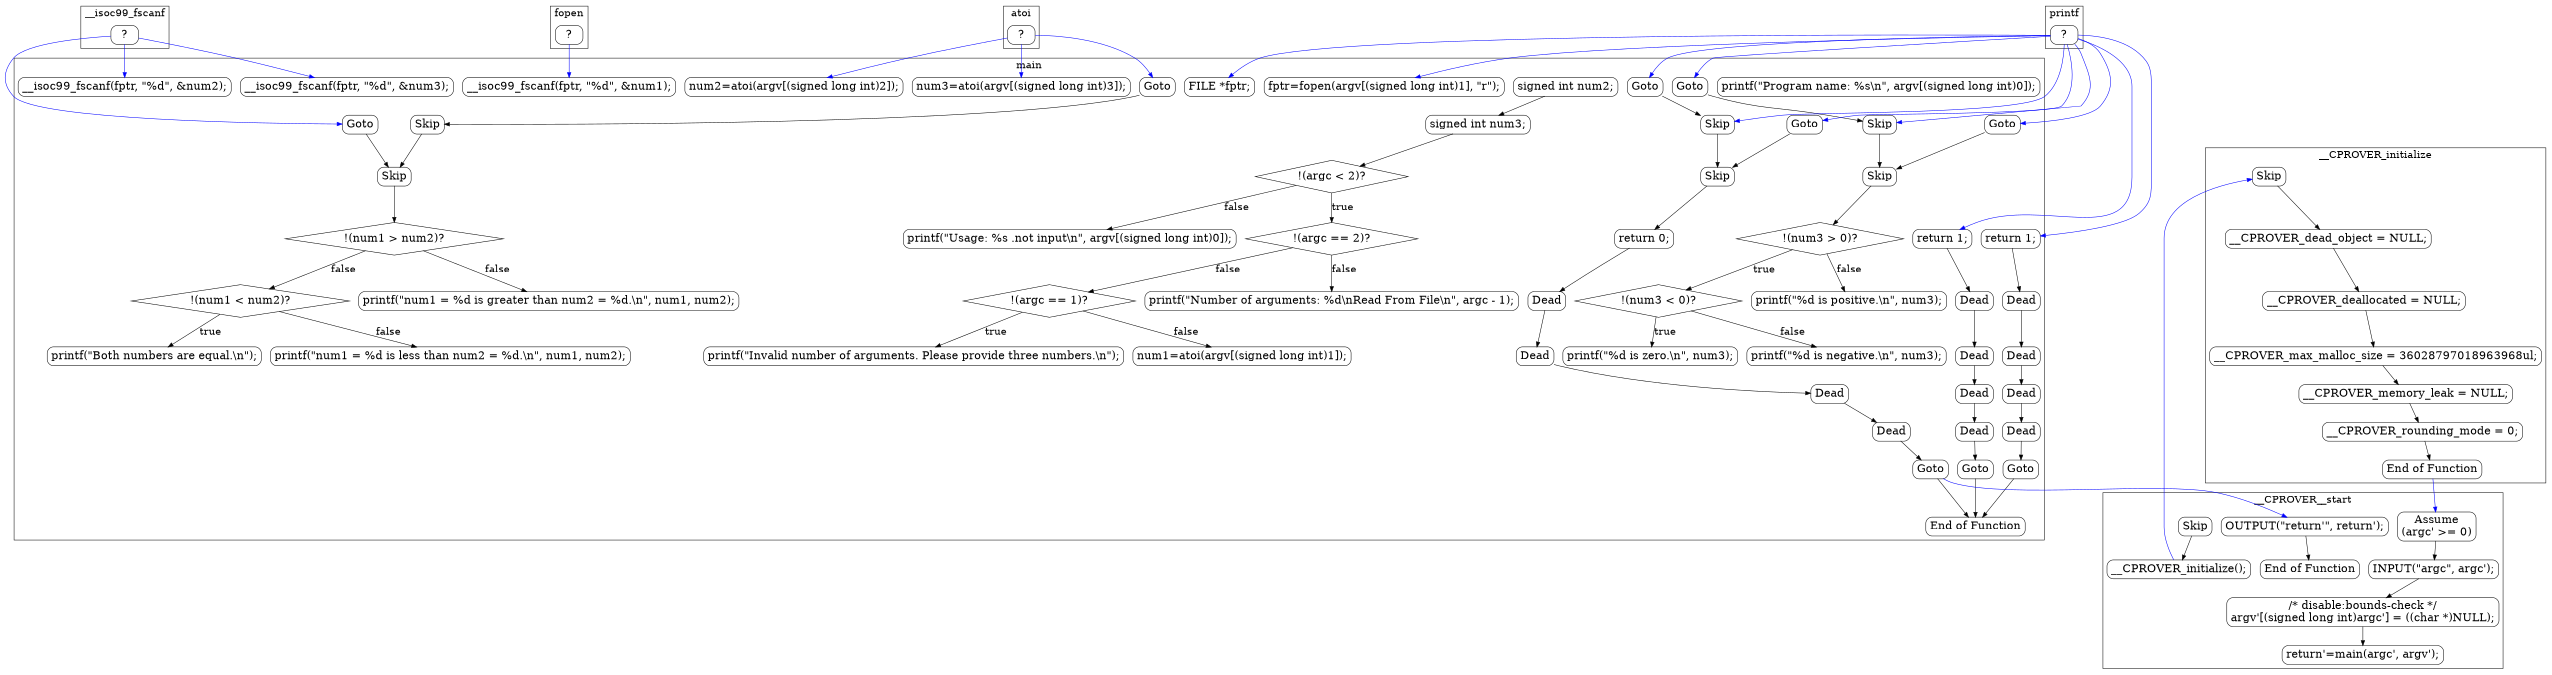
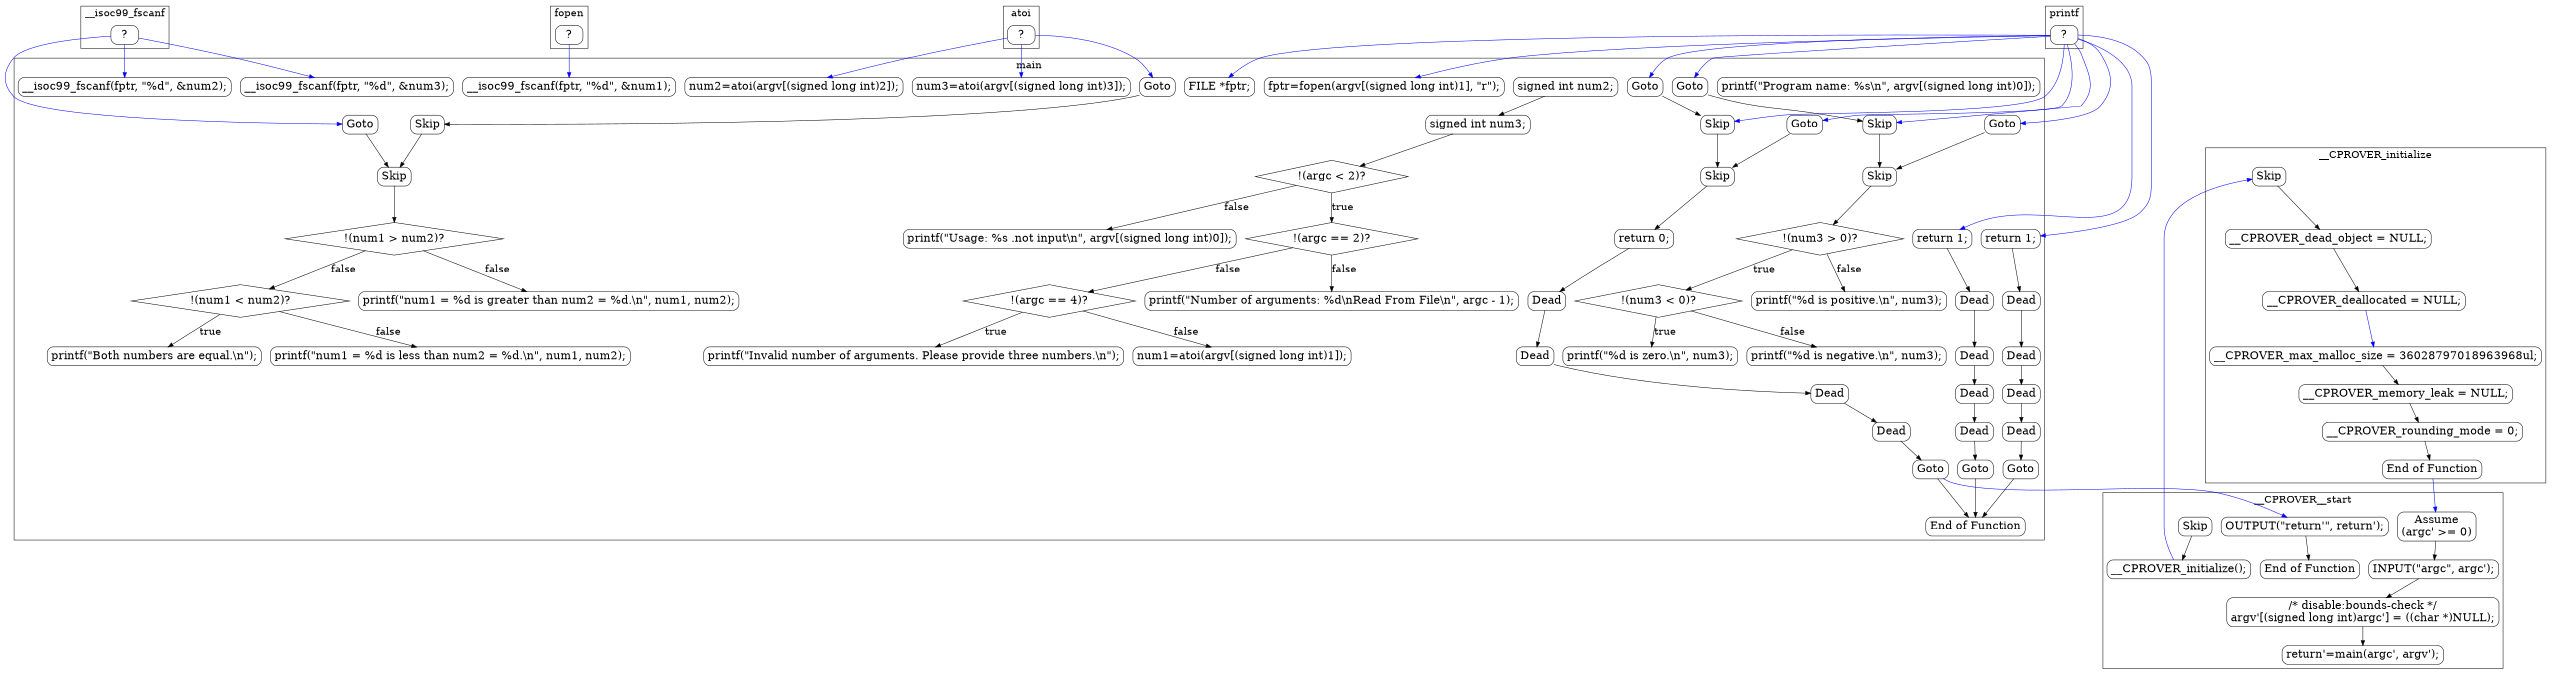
node "!(argc == 1)?": label "!(argc == 1)?" -> "!(argc == 4)?"
edge "__CPROVER_deallocated = NULL;" -> "__CPROVER_max_malloc_size = 36028797018963968ul;": color black -> blue
